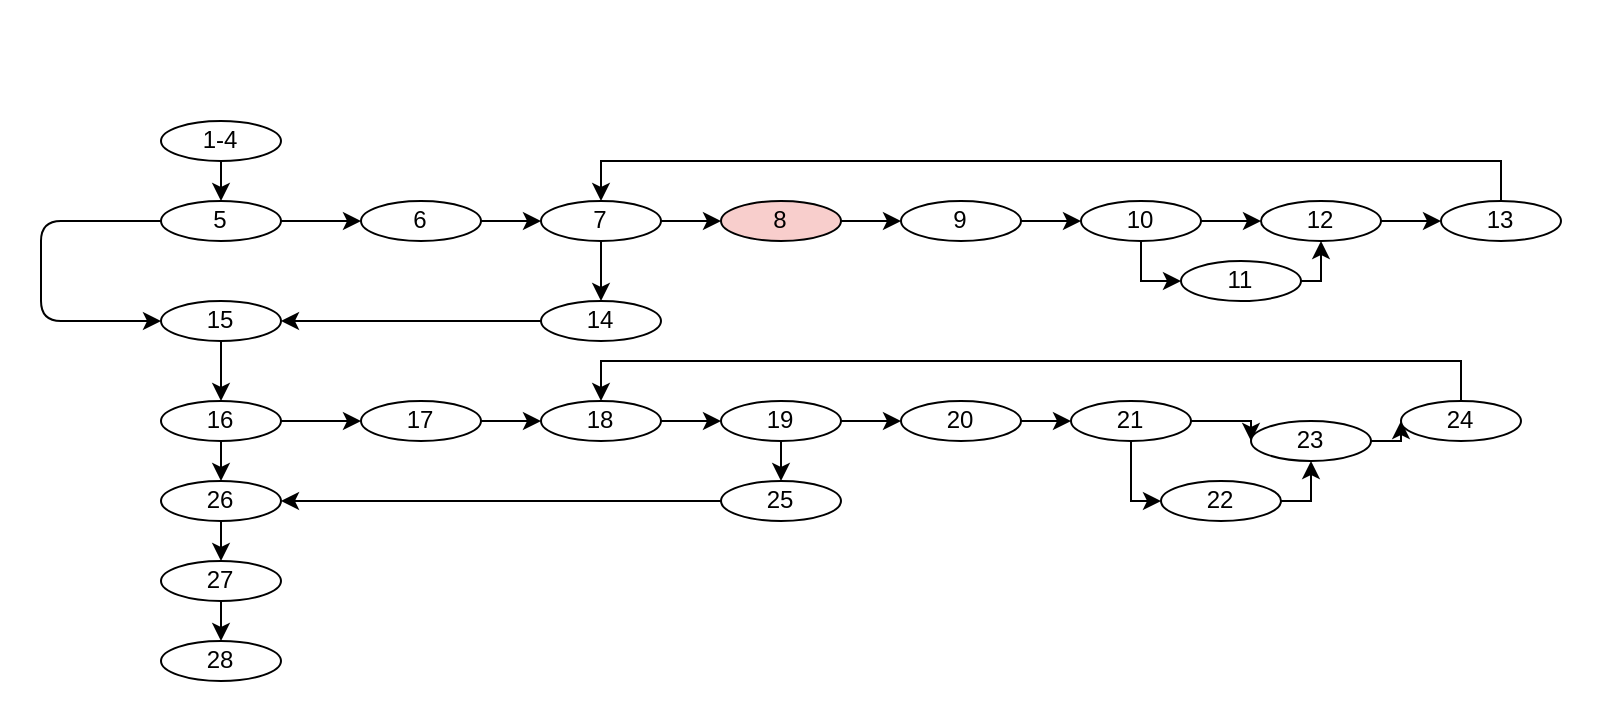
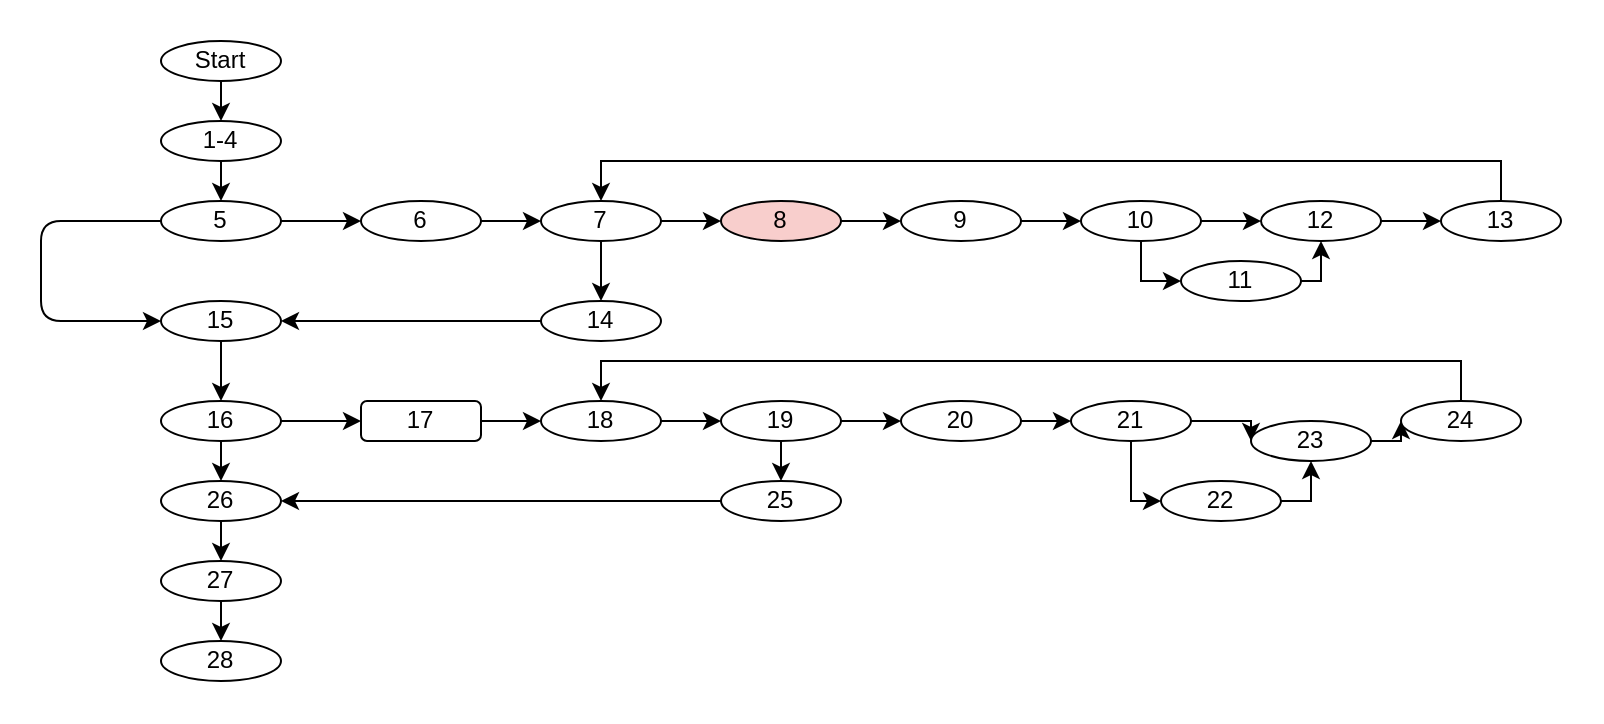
node "Start": added
edge "Start" -> "1-4": added
node "17": shape ellipse -> rounded rectangle
